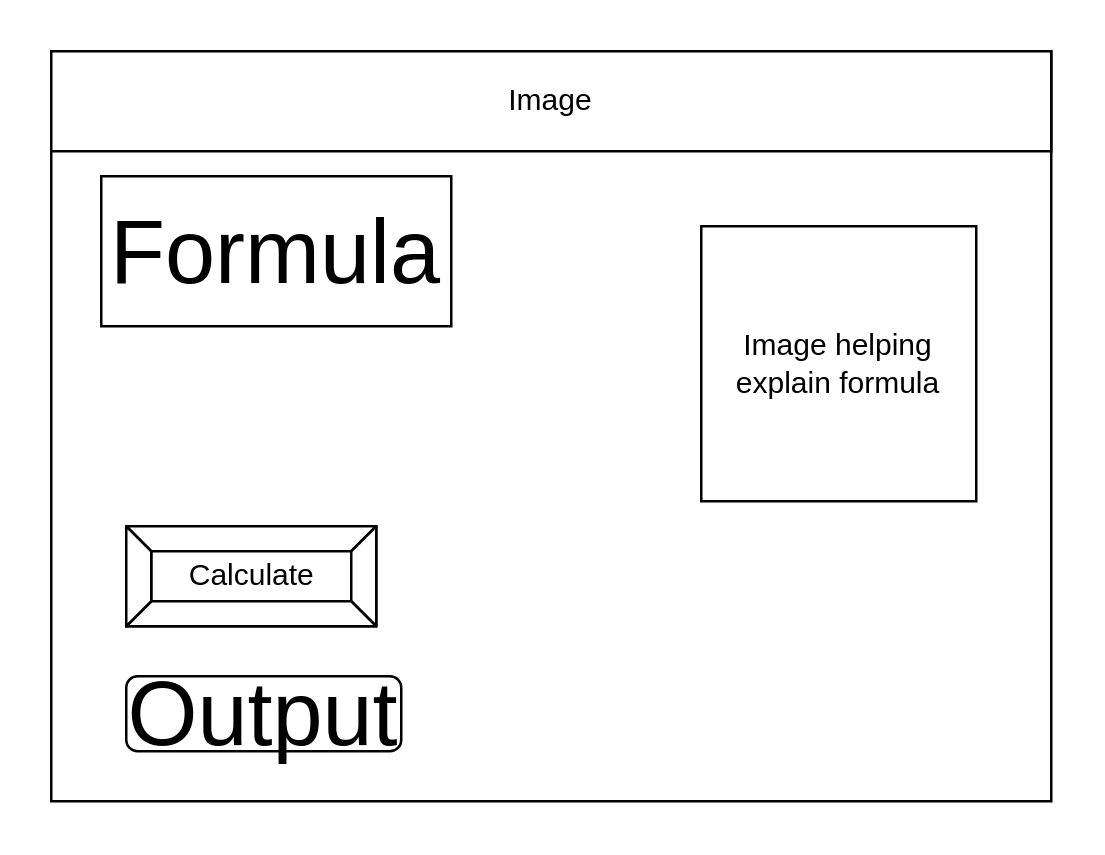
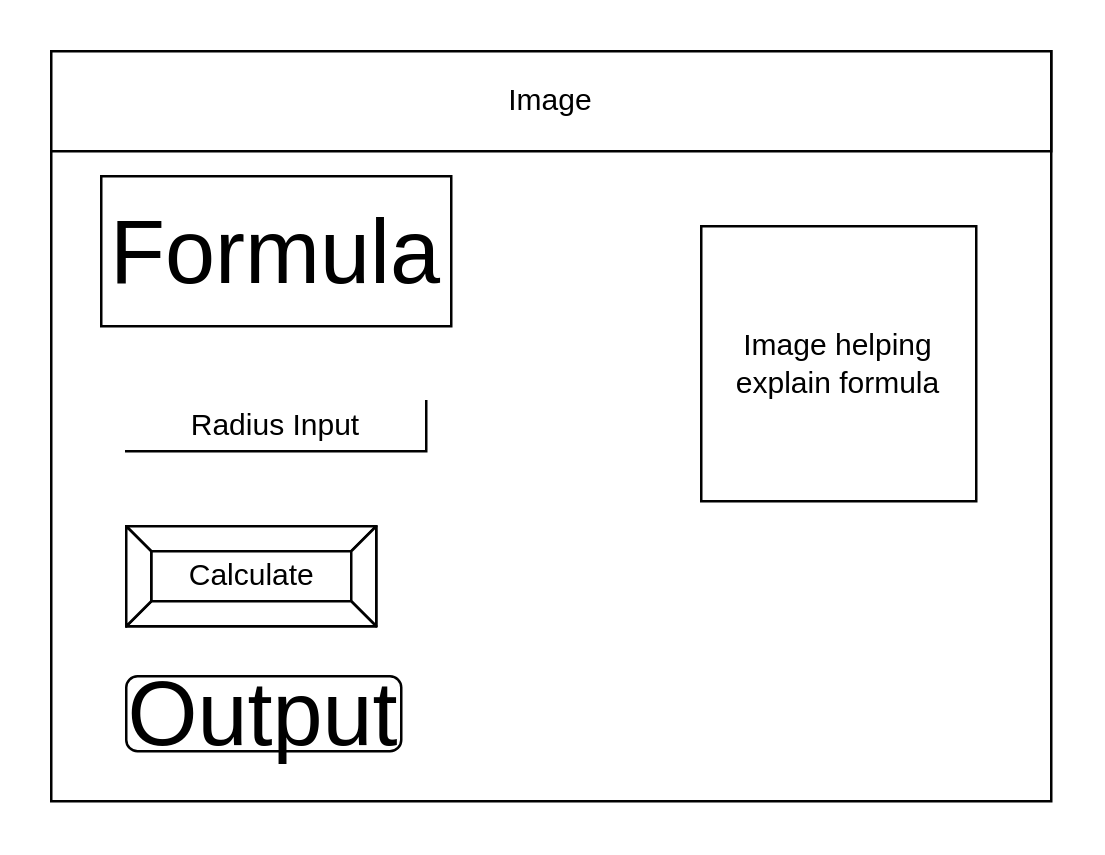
node "Radius Input": added
